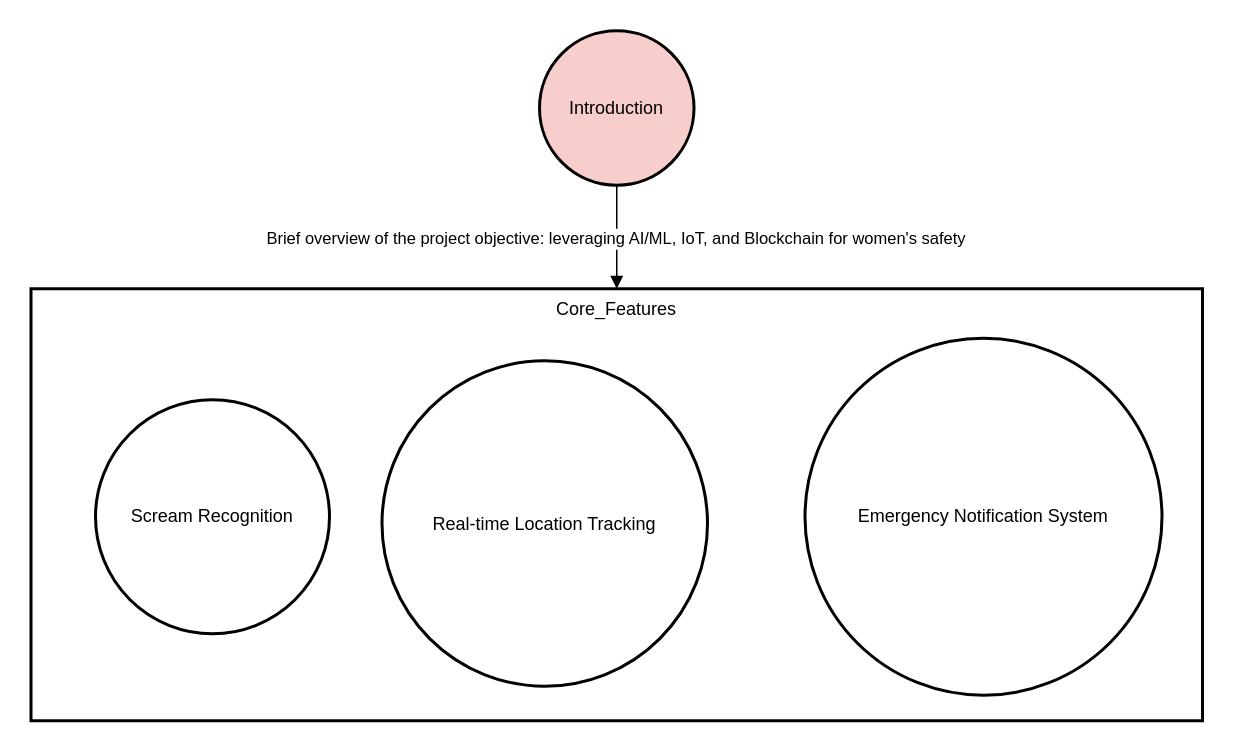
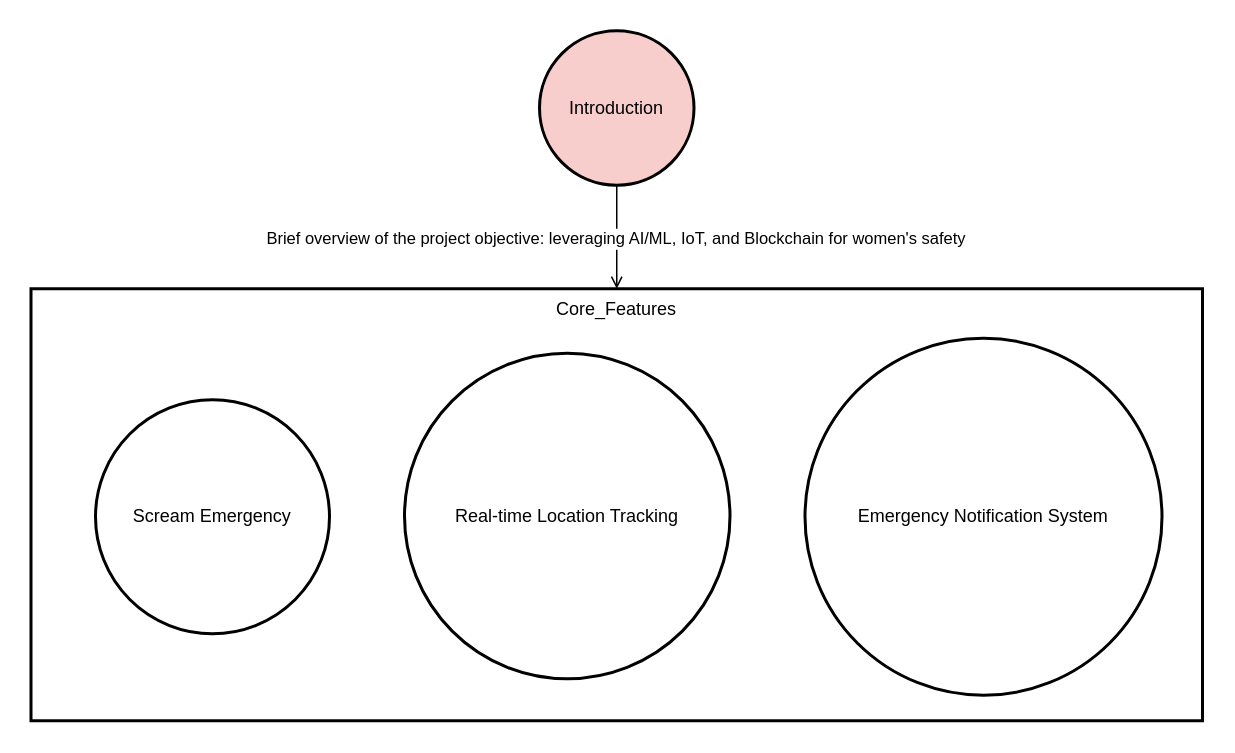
edge "Introduction" -> "Core_Features": arrowhead block -> open
node "Scream Recognition": label "Scream Recognition" -> "Scream Emergency"
node "Real-time Location Tracking": moved (545, 524) -> (567, 516)
